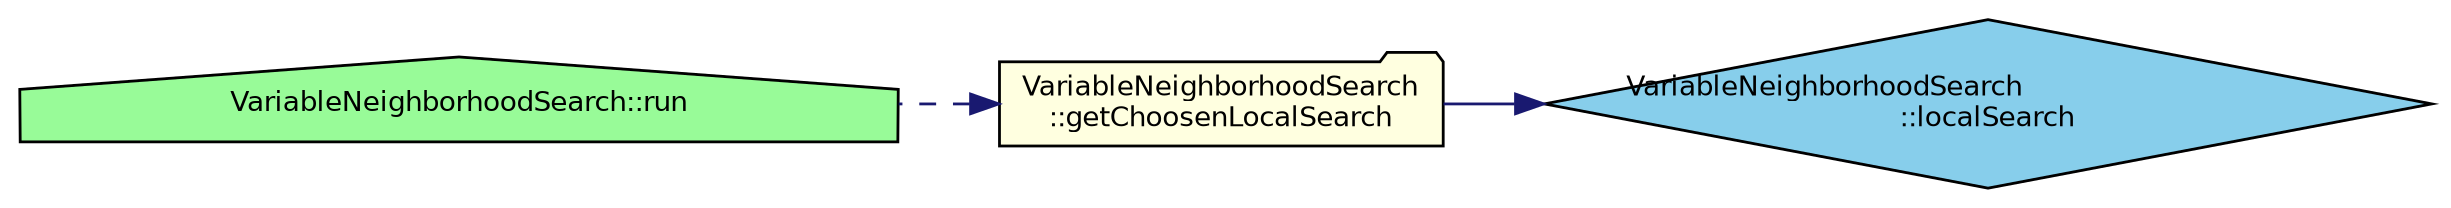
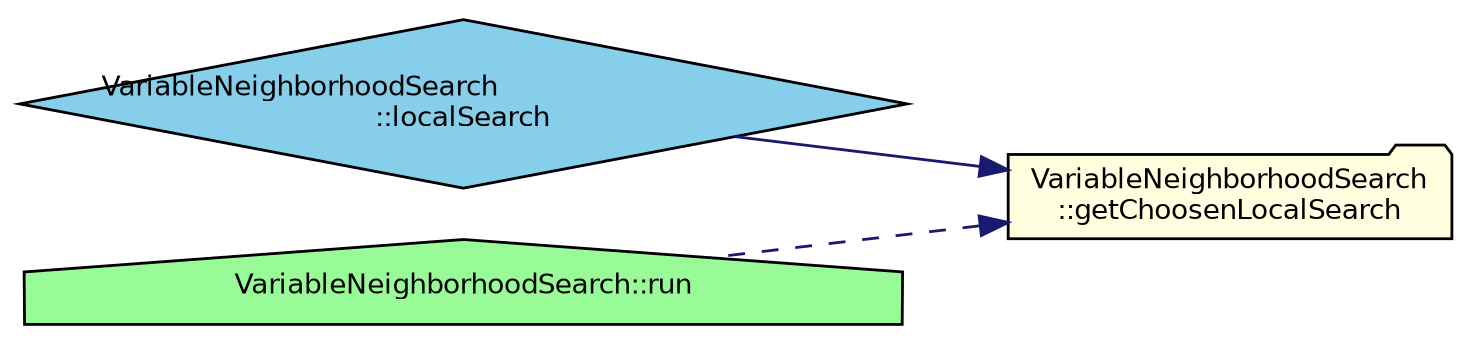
edge "VariableNeighborhoodSearch ::getChoosenLocalSearch" -> "VariableNeighborhoodSearch ::localSearch": reversed
